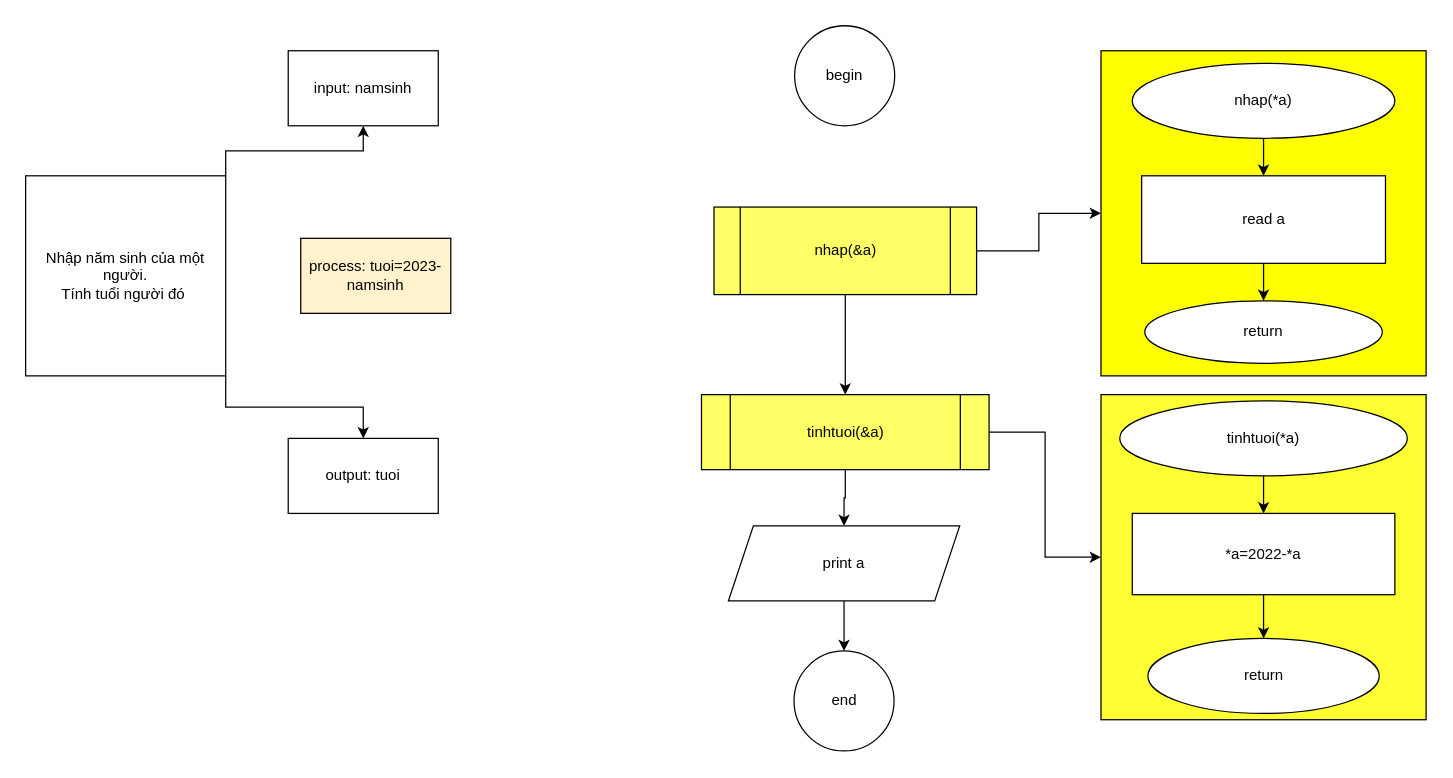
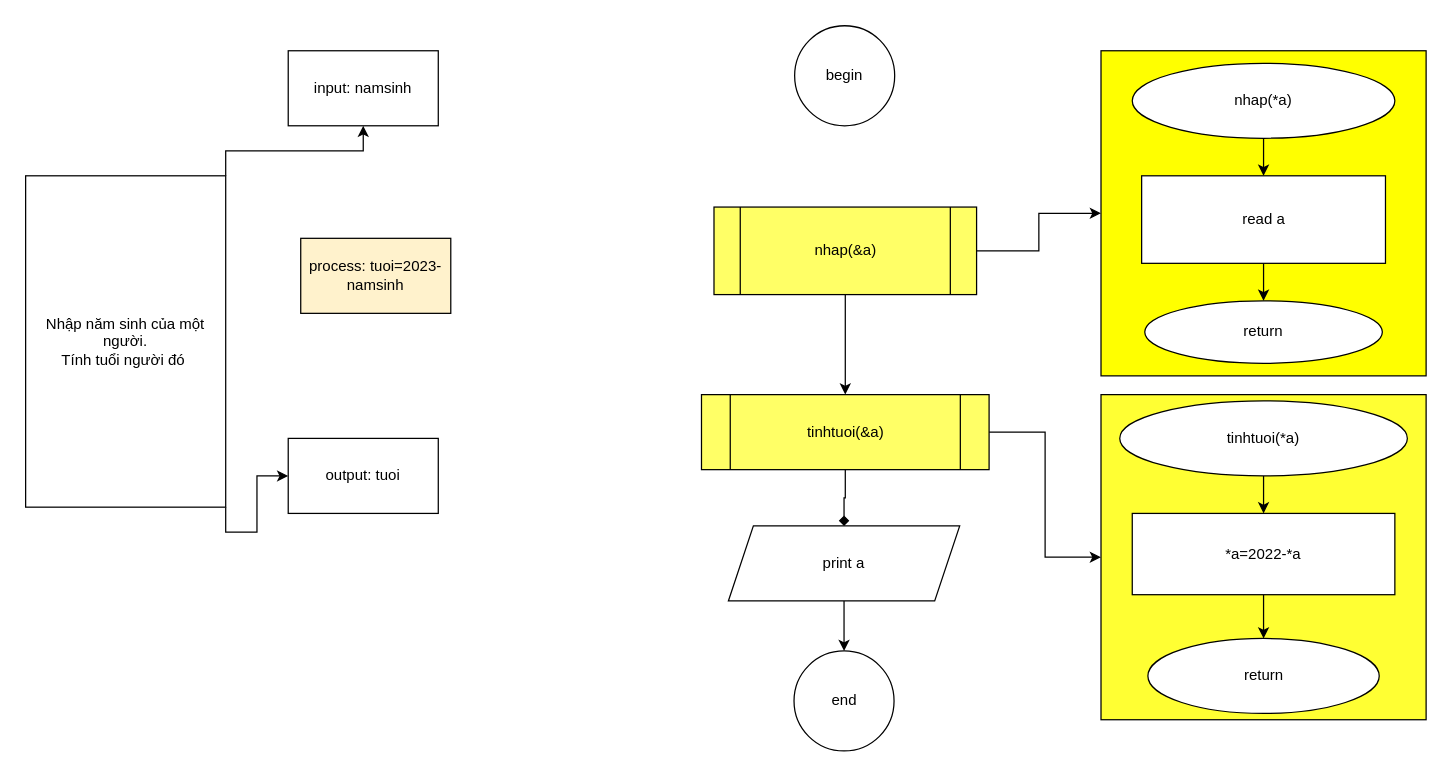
node "Nhập năm sinh của một người. Tính tuổi người đó": size 200x200 -> 200x331
edge "tinhtuoi(&a)" -> "print a": arrowhead classic -> diamond
